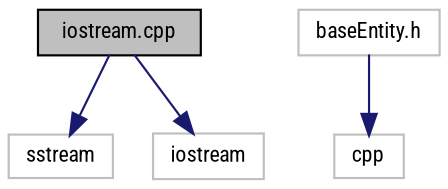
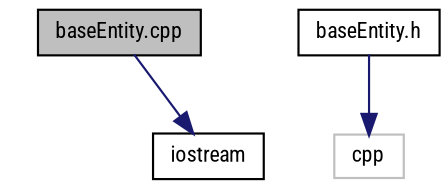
node "iostream.cpp": label "iostream.cpp" -> "baseEntity.cpp"
node "baseEntity.h": color grey75 -> black
node "sstream": removed
node "iostream": color grey75 -> black
